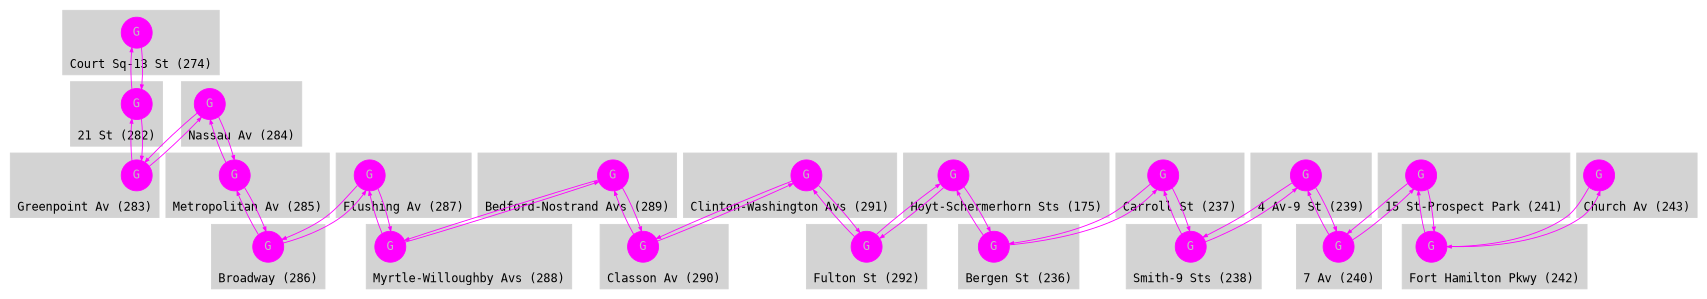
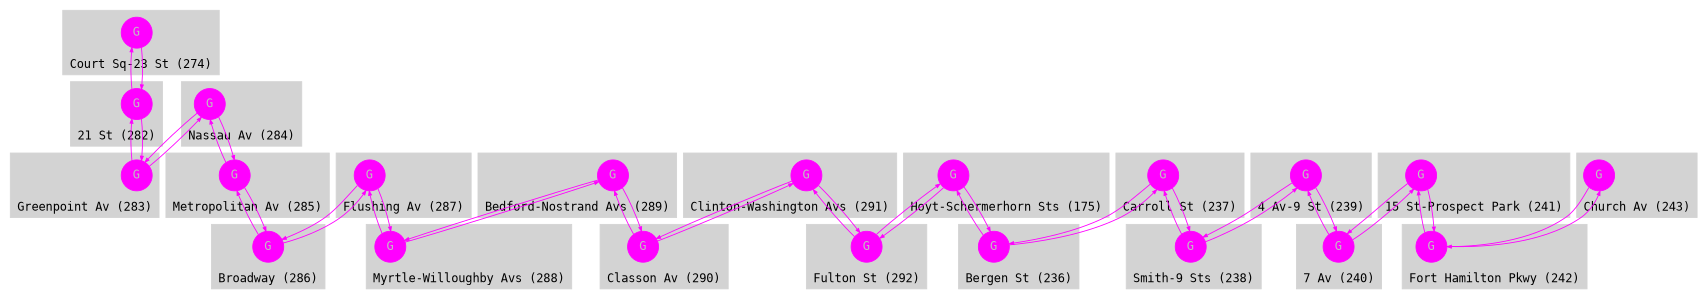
cluster "Court Sq-13 St (274)": label "Court Sq-13 St (274)" -> "Court Sq-23 St (274)"
